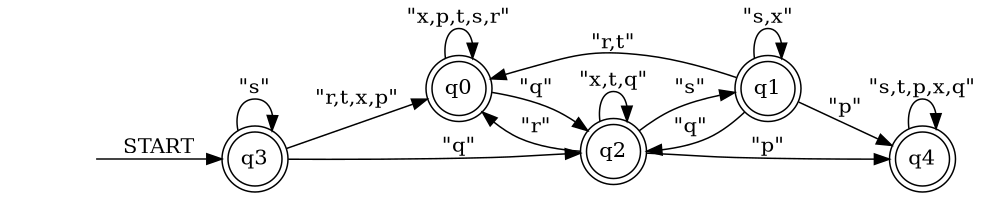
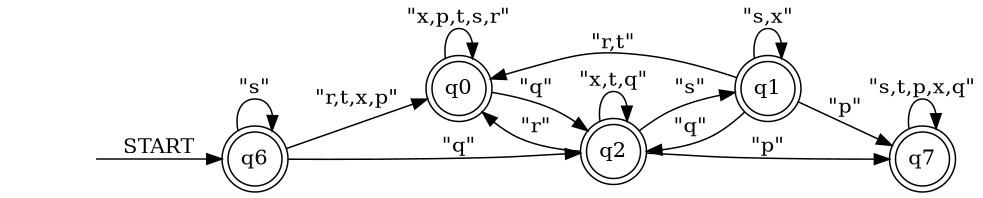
node "q3": label "q3" -> "q6"
node "q4": label "q4" -> "q7"
